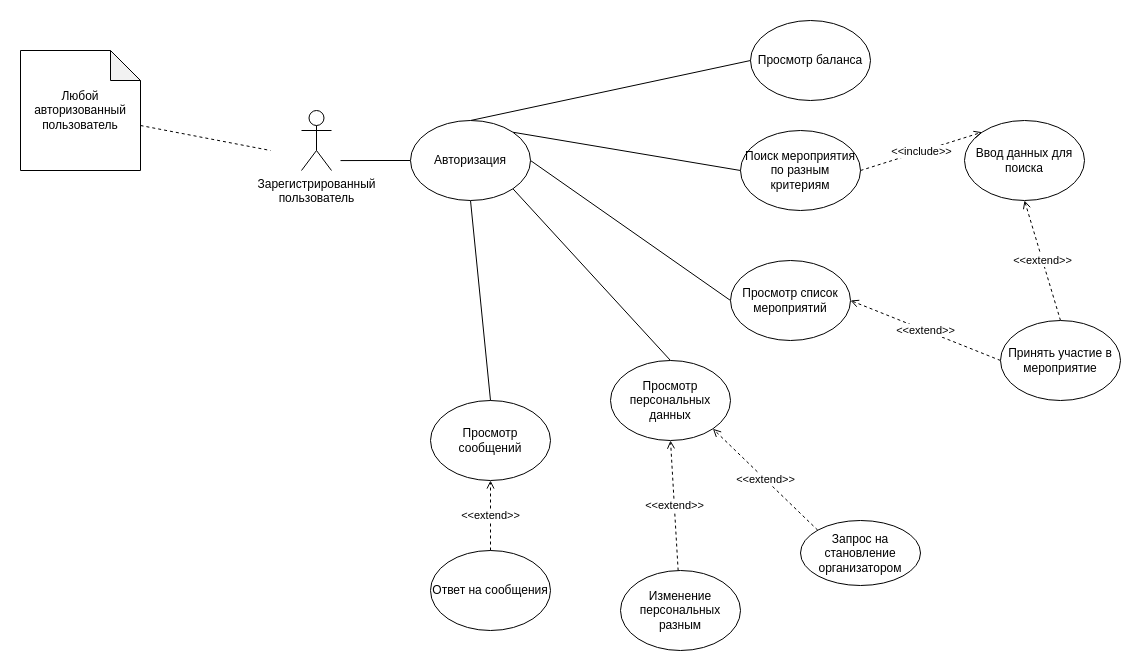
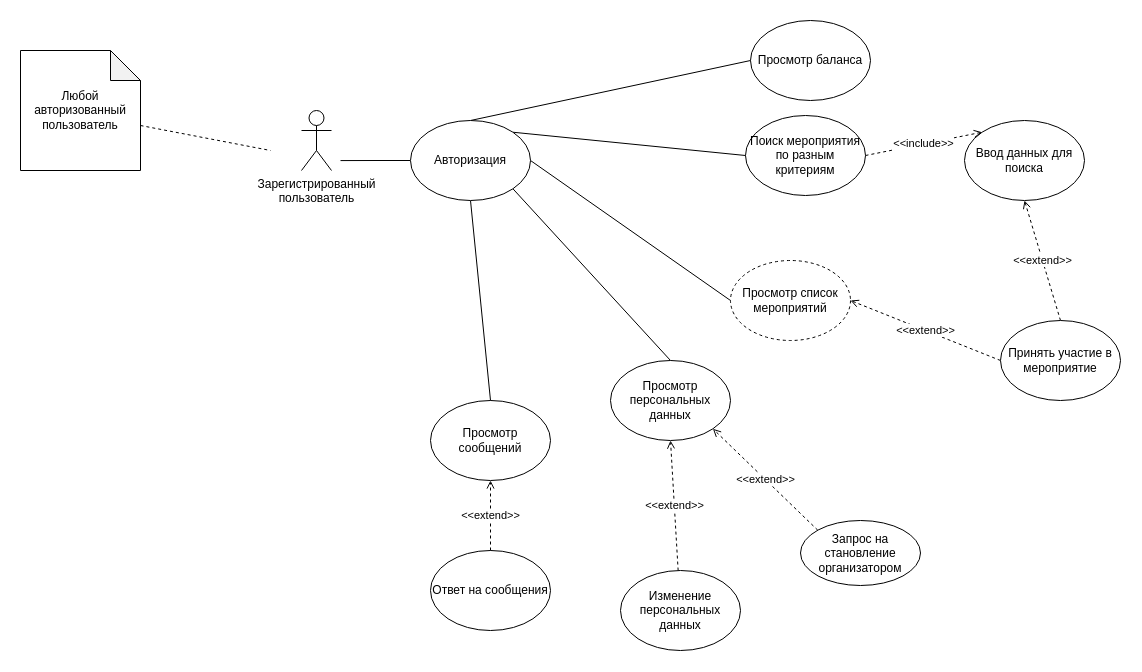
node "Поиск мероприятия по разным критериям": moved (801, 171) -> (806, 156)
node "Просмотр список мероприятий": style solid -> dashed
node "Изменение персональных разным": label "Изменение персональных разным" -> "Изменение персональных данных"
